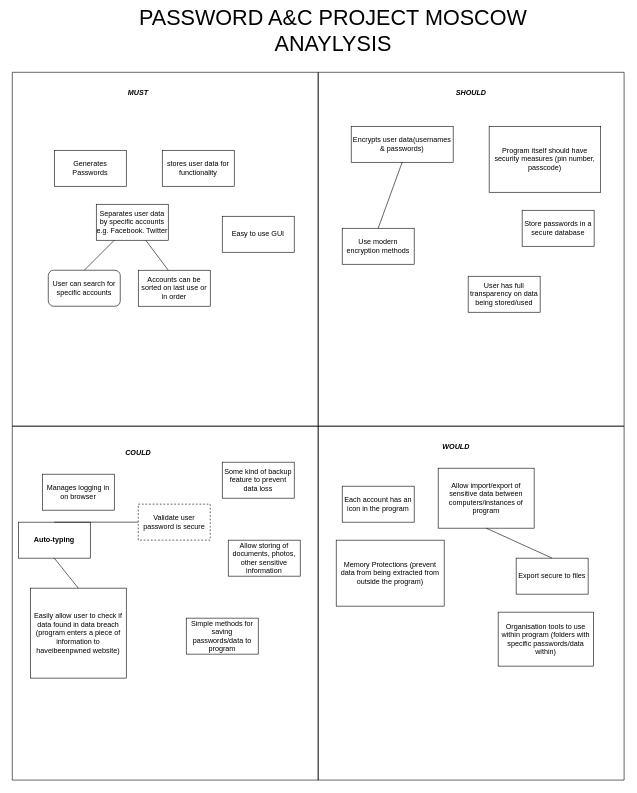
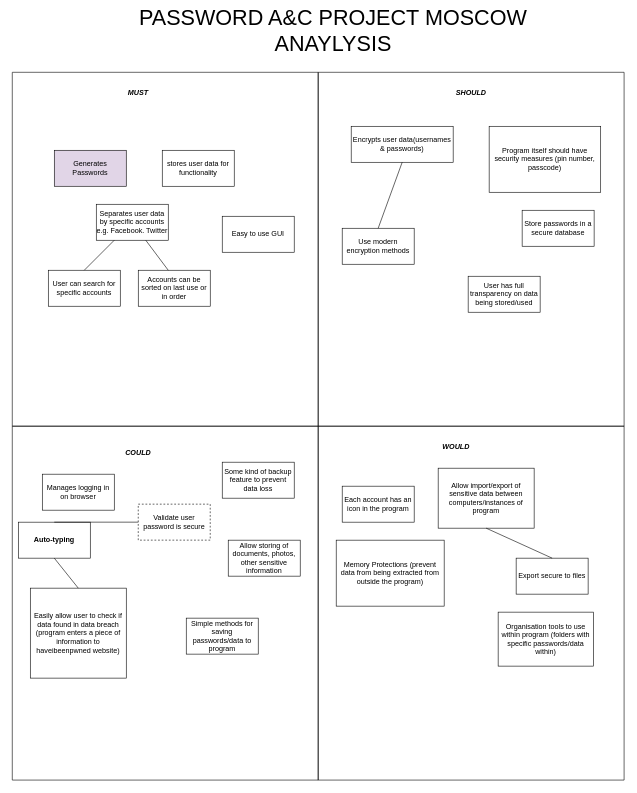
node "Generates Passwords": fillcolor #ffffff -> #e1d5e7
node "User can search for specific accounts": shape rounded rectangle -> rectangle
